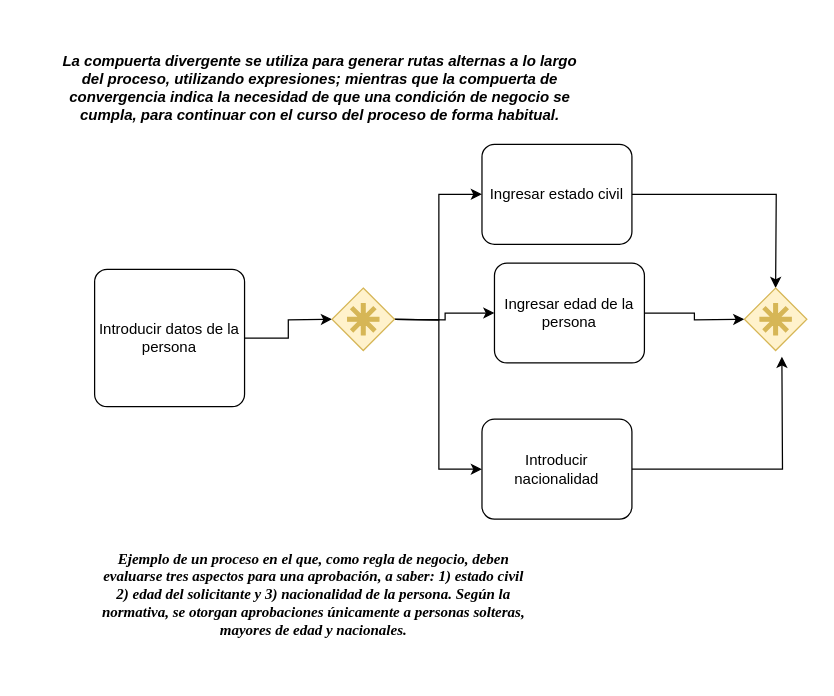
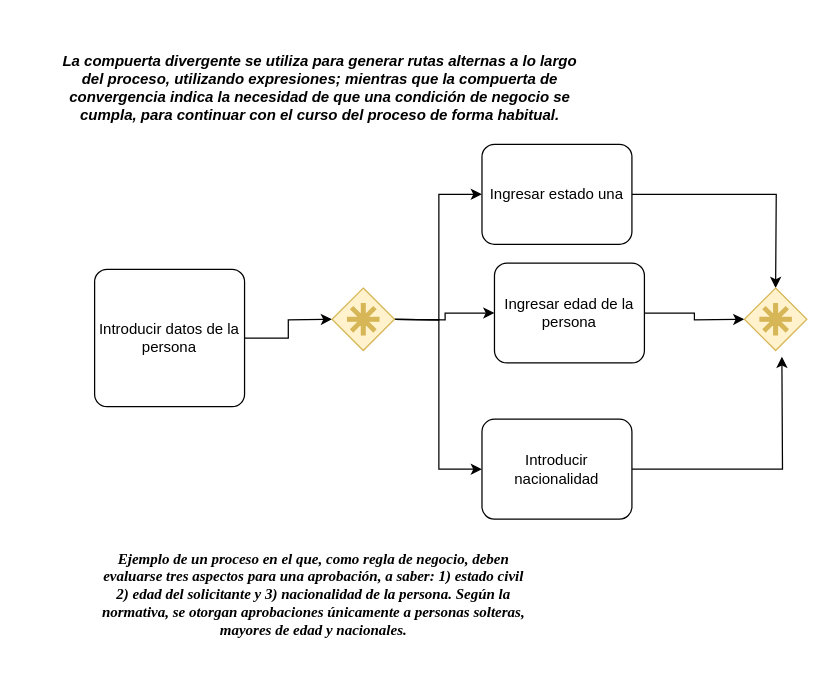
node "Ingresar estado civil": label "Ingresar estado civil" -> "Ingresar estado una"
